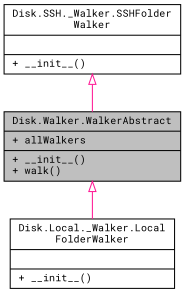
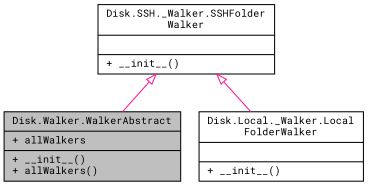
node "Disk.Walker.WalkerAbstract": text "+ walk()" -> "+ allWalkers()"
edge "Disk.Local._Walker.Local" -> "Disk.Walker.WalkerAbstract": now "Disk.Local._Walker.Local" -> "Disk.SSH._Walker.SSHFolder"
